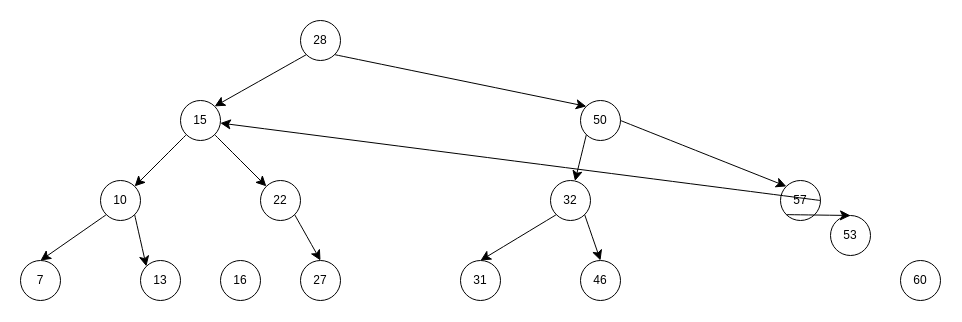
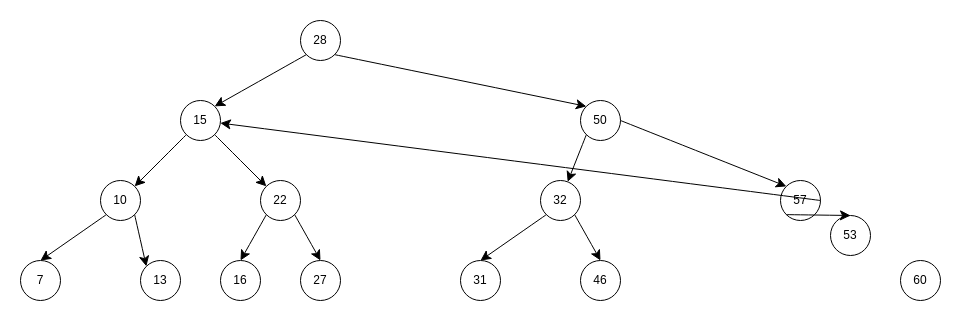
node "32": moved (571, 201) -> (561, 201)
edge "22" -> "16": added
